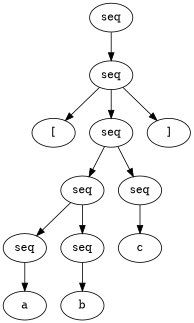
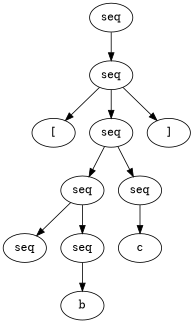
node "a": removed
